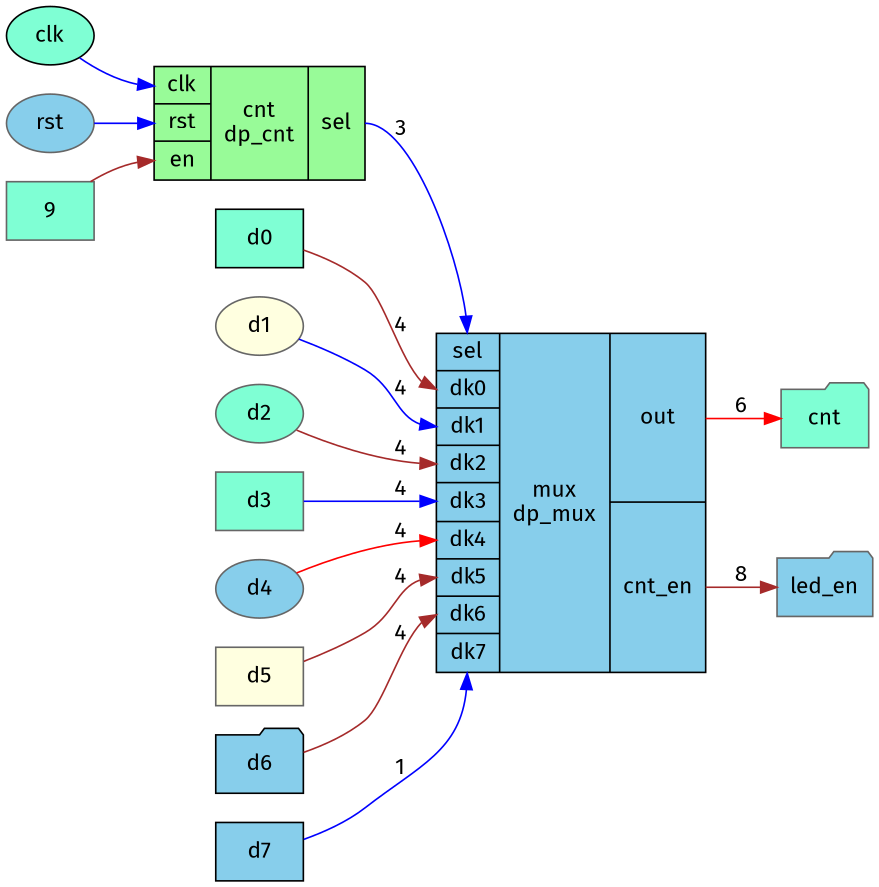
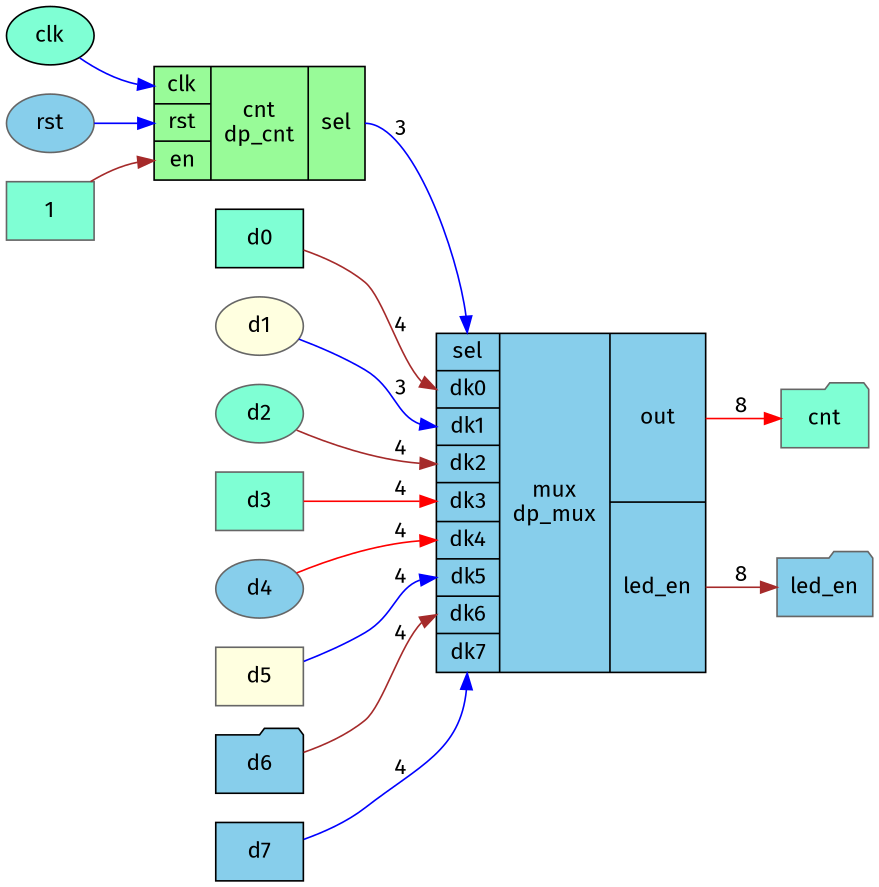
node "9": label "9" -> "1"
edge "d1" -> "sel": label "4" -> "3"
edge "sel" -> "cnt": label "6" -> "8"
edge "d3" -> "sel": color blue -> red
node "sel": text "cnt_en" -> "led_en"
edge "d5" -> "sel": color brown -> blue
edge "d7" -> "sel": label "1" -> "4"
